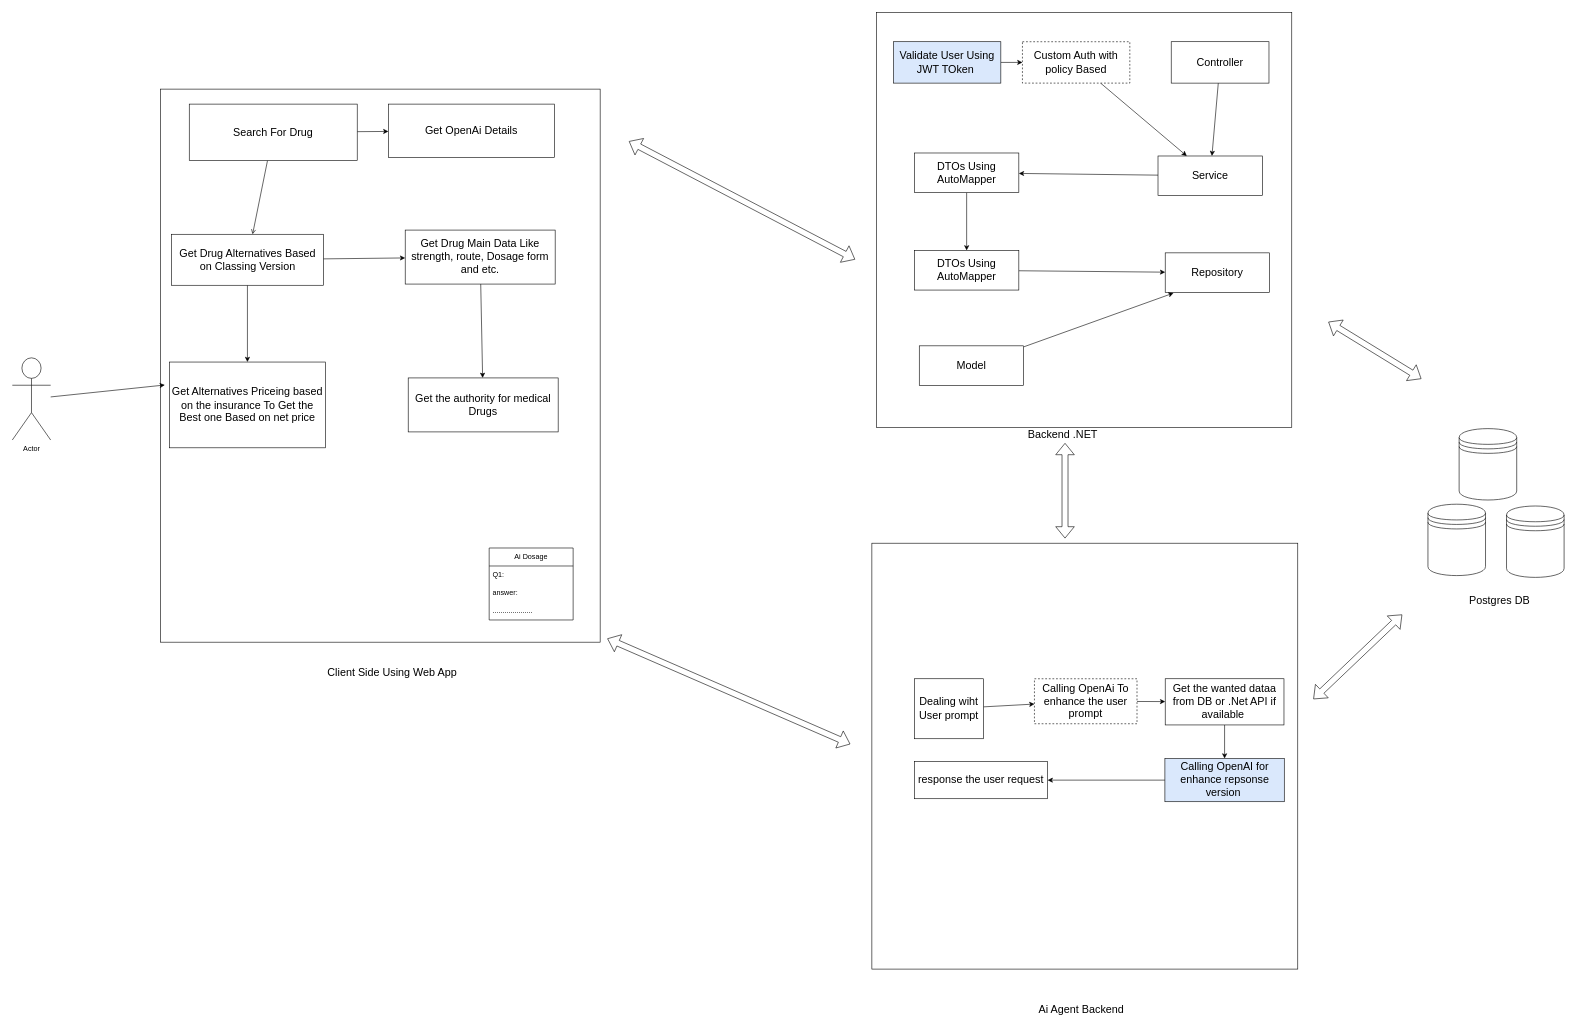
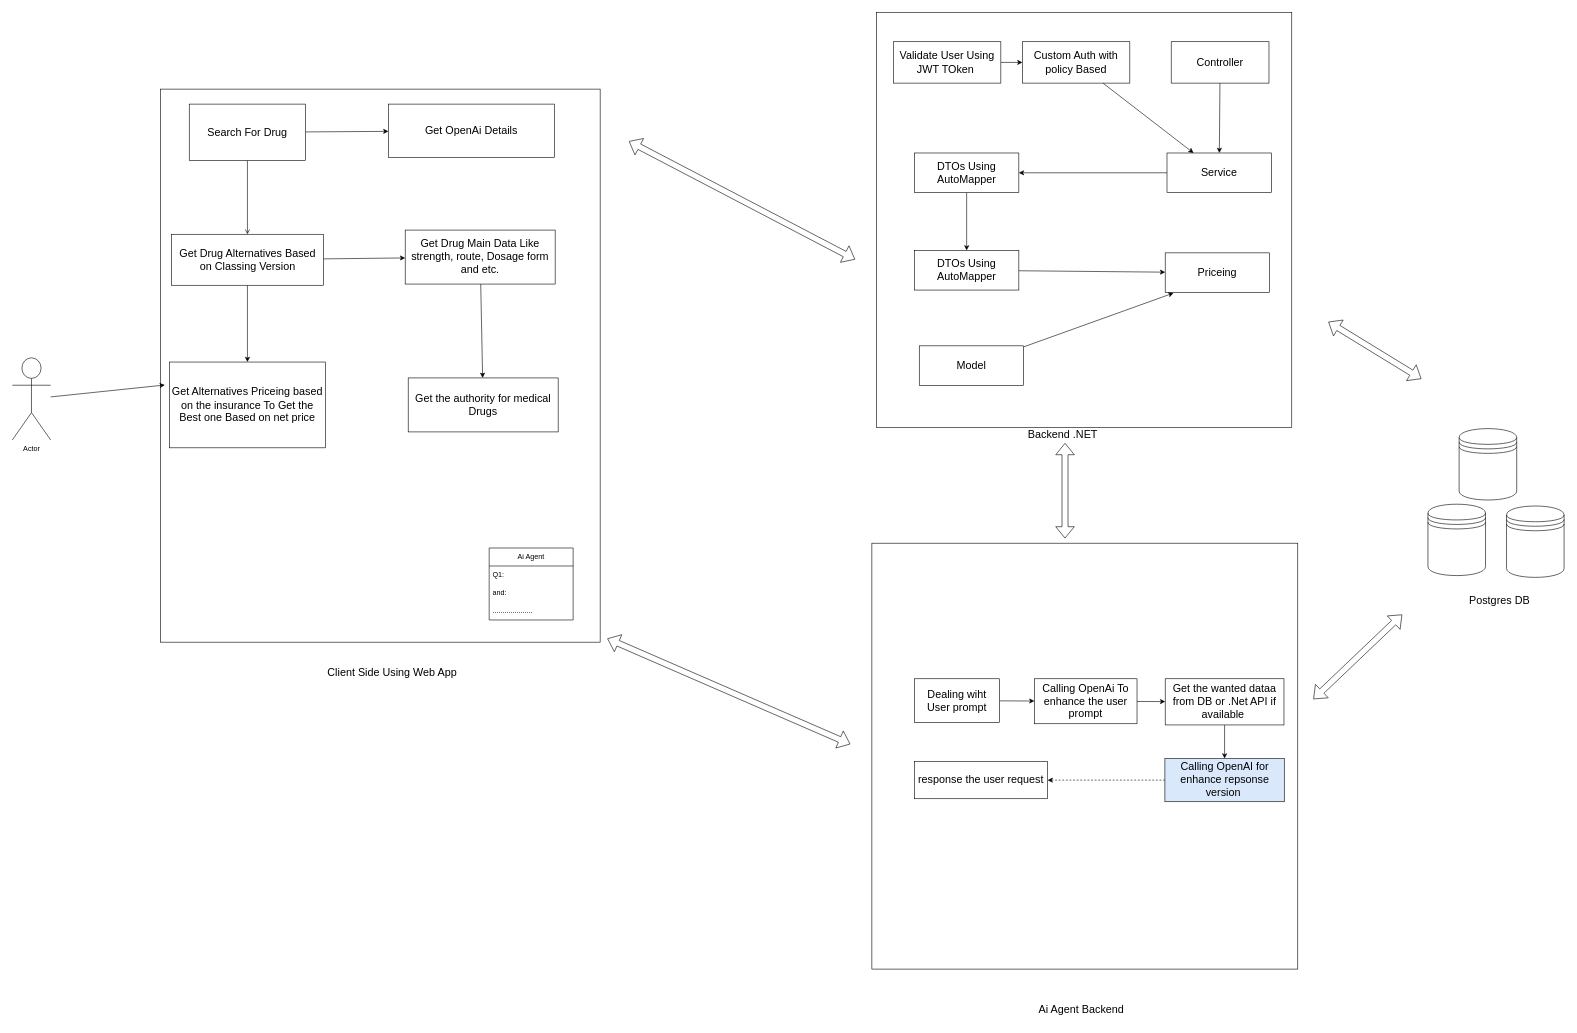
node "Validate User Using JWT TOken": fillcolor #dae8fc -> #ffffff
node "Custom Auth with policy Based": style dashed -> solid
node "Search For Drug": size 168x56 -> 116x56
node "Service": moved (1211, 176) -> (1220, 173)
node "Repository": label "Repository" -> "Priceing"
node "Ai Dosage": label "Ai Dosage" -> "Ai Agent"
node "answer:": label "answer:" -> "and:"
node "Calling OpenAi To enhance the user prompt": style dashed -> solid
node "Dealing wiht User prompt": size 69x60 -> 85x44
edge "Calling OpenAI for enhance repsonse version" -> "response the user request": style solid -> dashed
